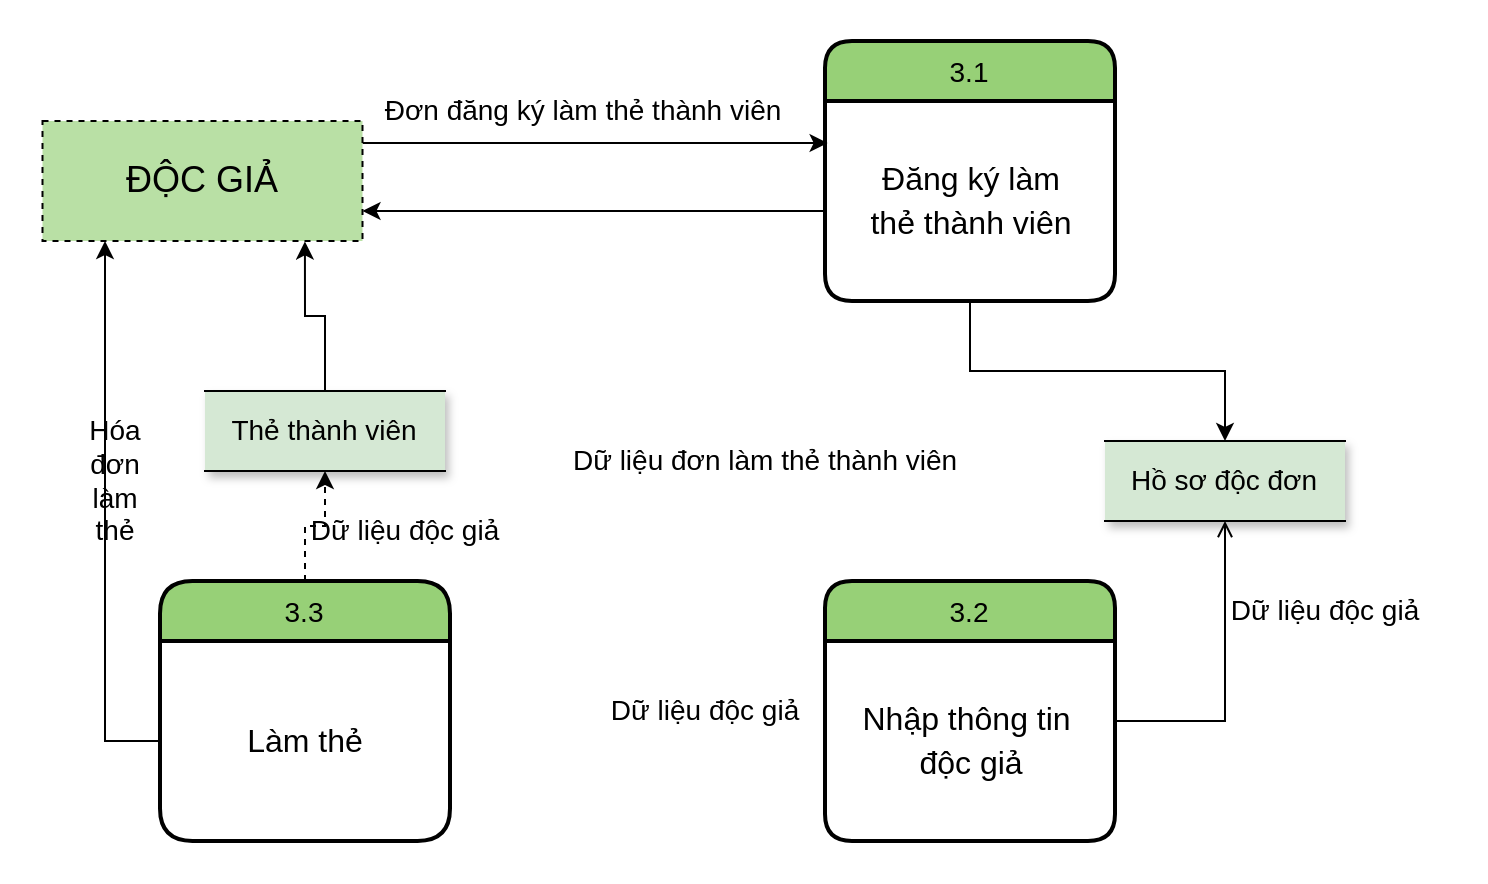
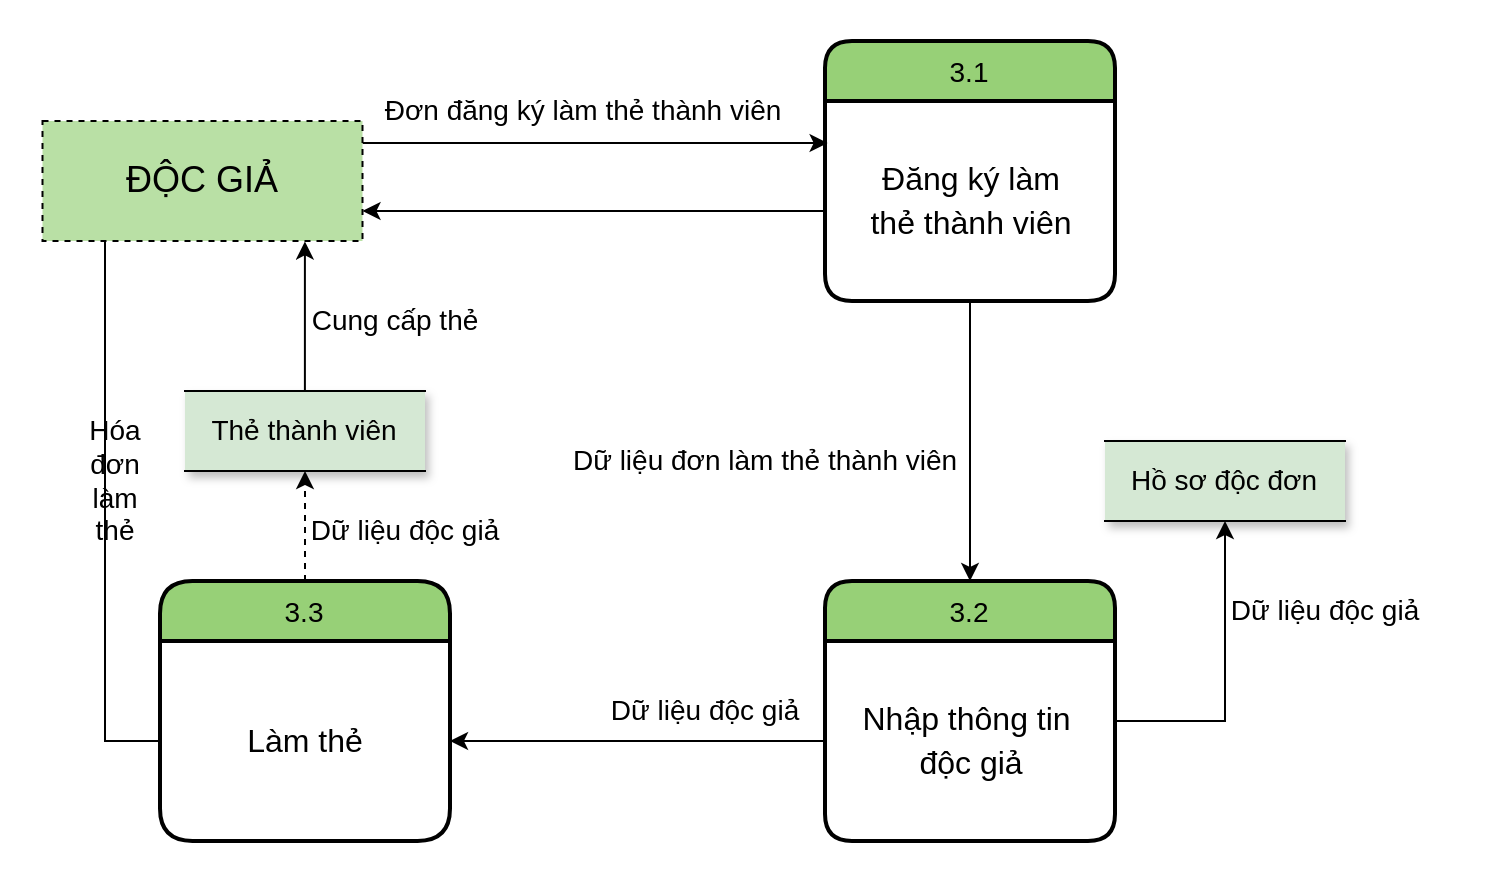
edge "Làm thẻ" -> "ĐỘC GIẢ": arrowhead classic -> none
node "Cung cấp thẻ": added
edge "Đăng ký làm thẻ thành viên" -> "Hồ sơ độc đơn": now "Đăng ký làm thẻ thành viên" -> "3.2"
node "Thẻ thành viên": moved (325, 431) -> (305, 431)
edge "Nhập thông tin độc giả" -> "Hồ sơ độc đơn": arrowhead open -> classic
edge "Nhập thông tin độc giả" -> "Làm thẻ": added
